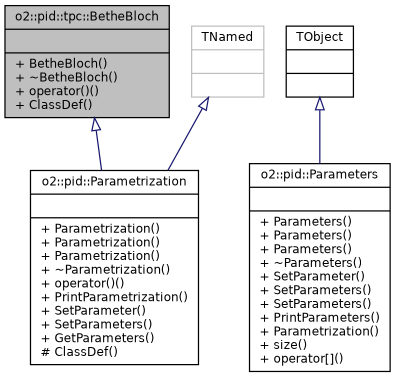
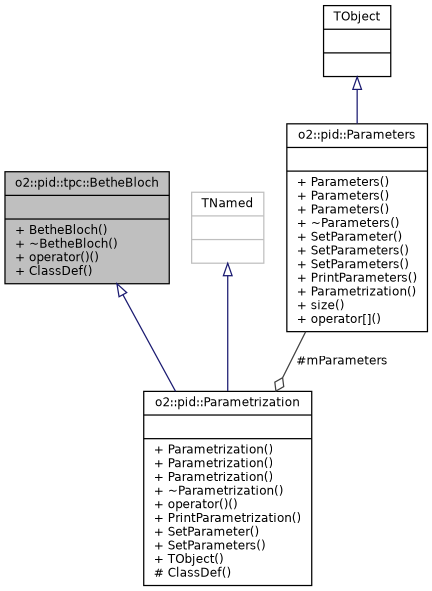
node "o2::pid::Parametrization": text "+ GetParameters()" -> "+ TObject()"
edge "o2::pid::Parameters" -> "o2::pid::Parametrization": added, label "#mParameters"
